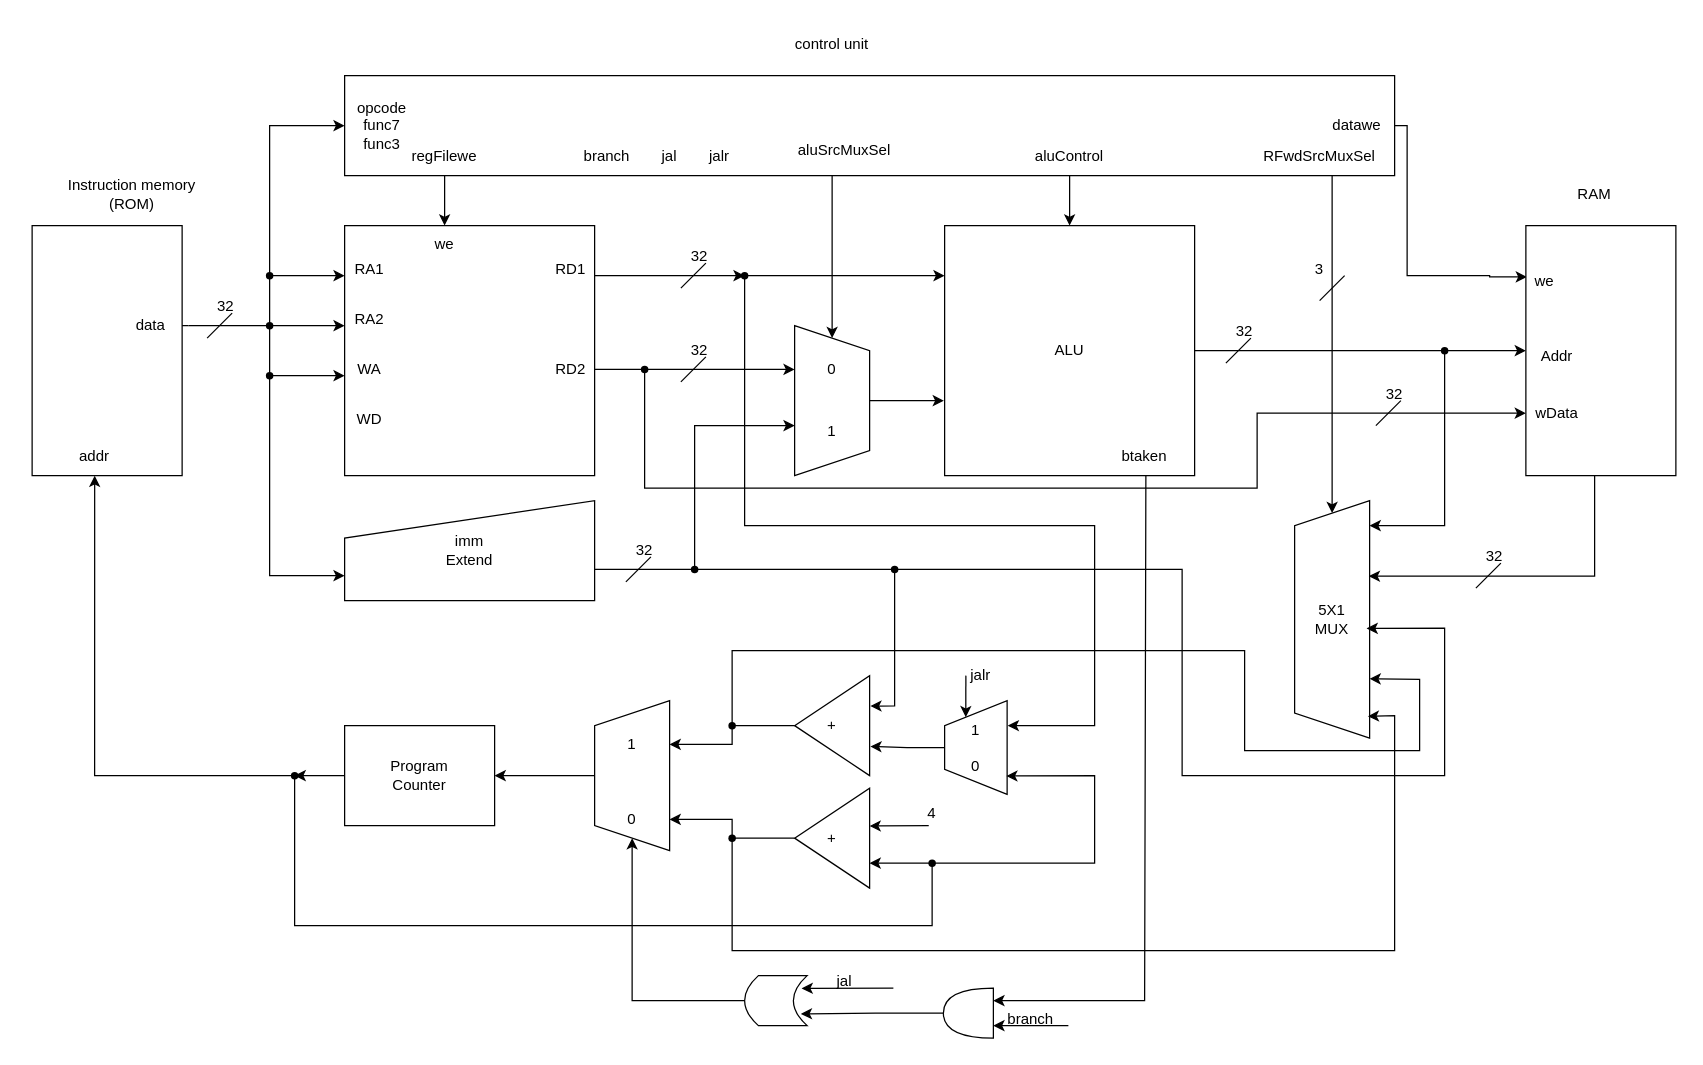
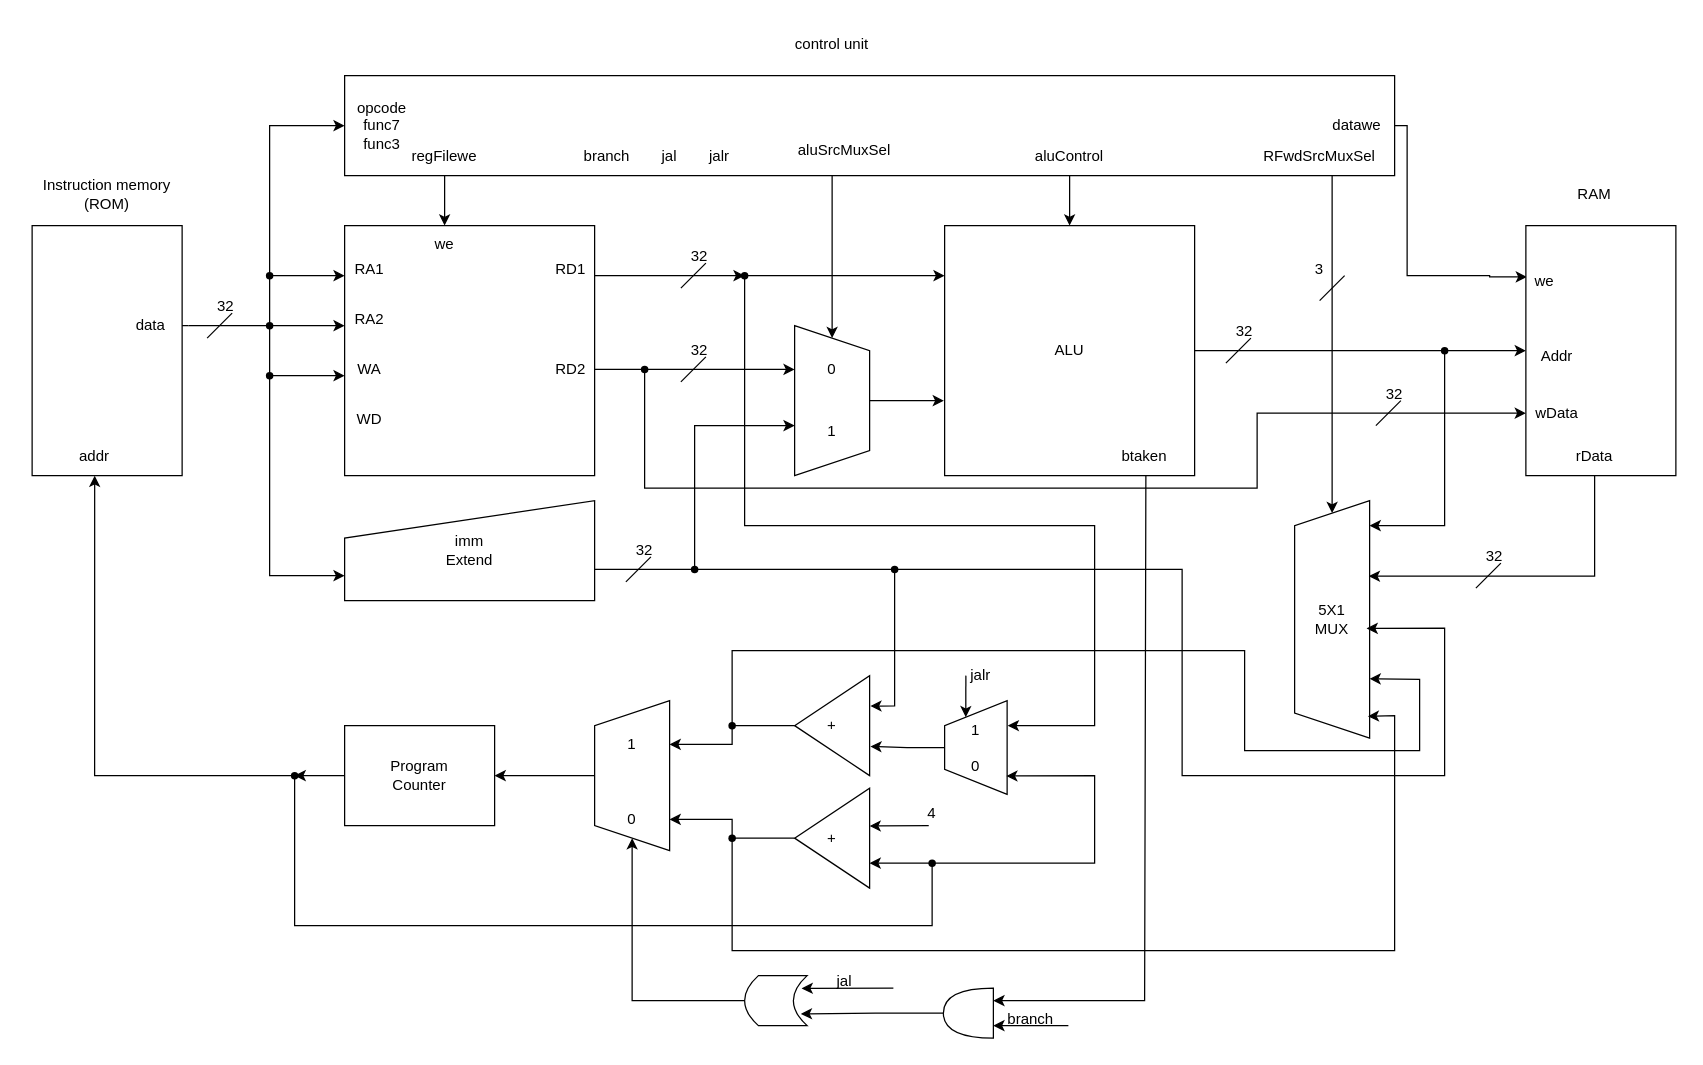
node "Instruction memory (ROM)": moved (132, 194) -> (107, 194)
node "rData": added
